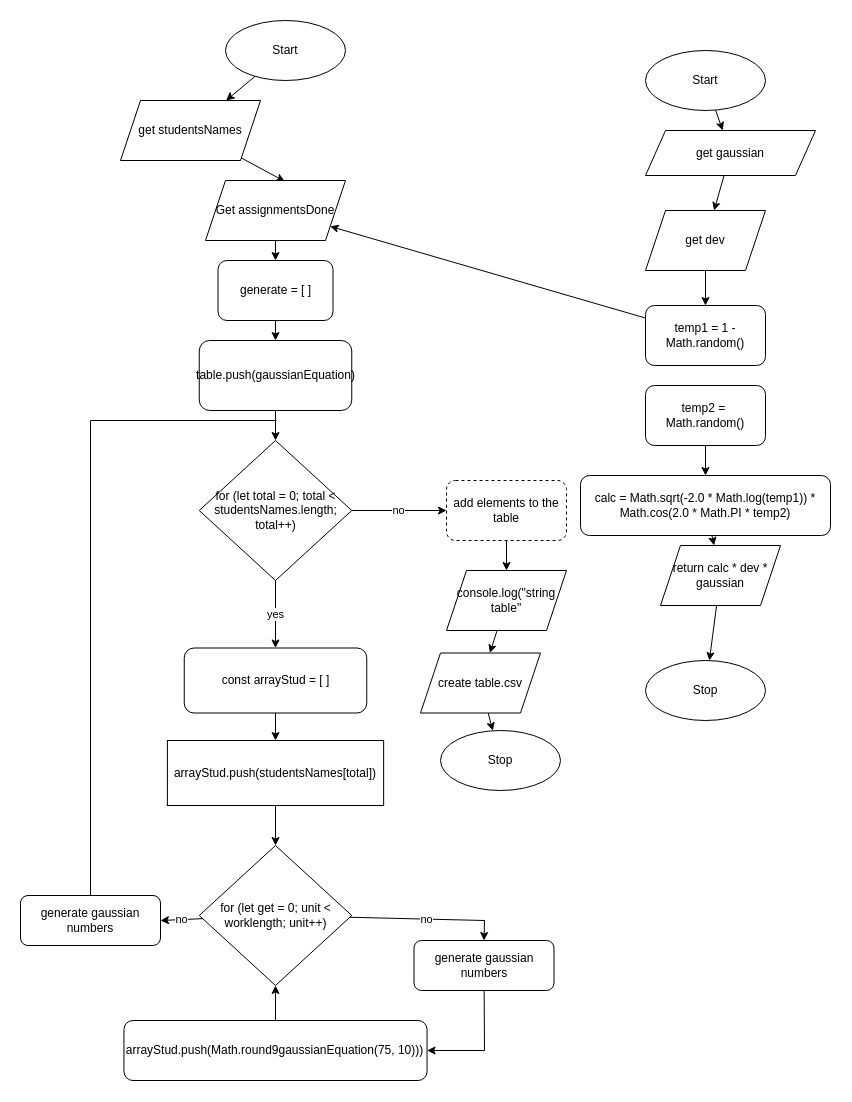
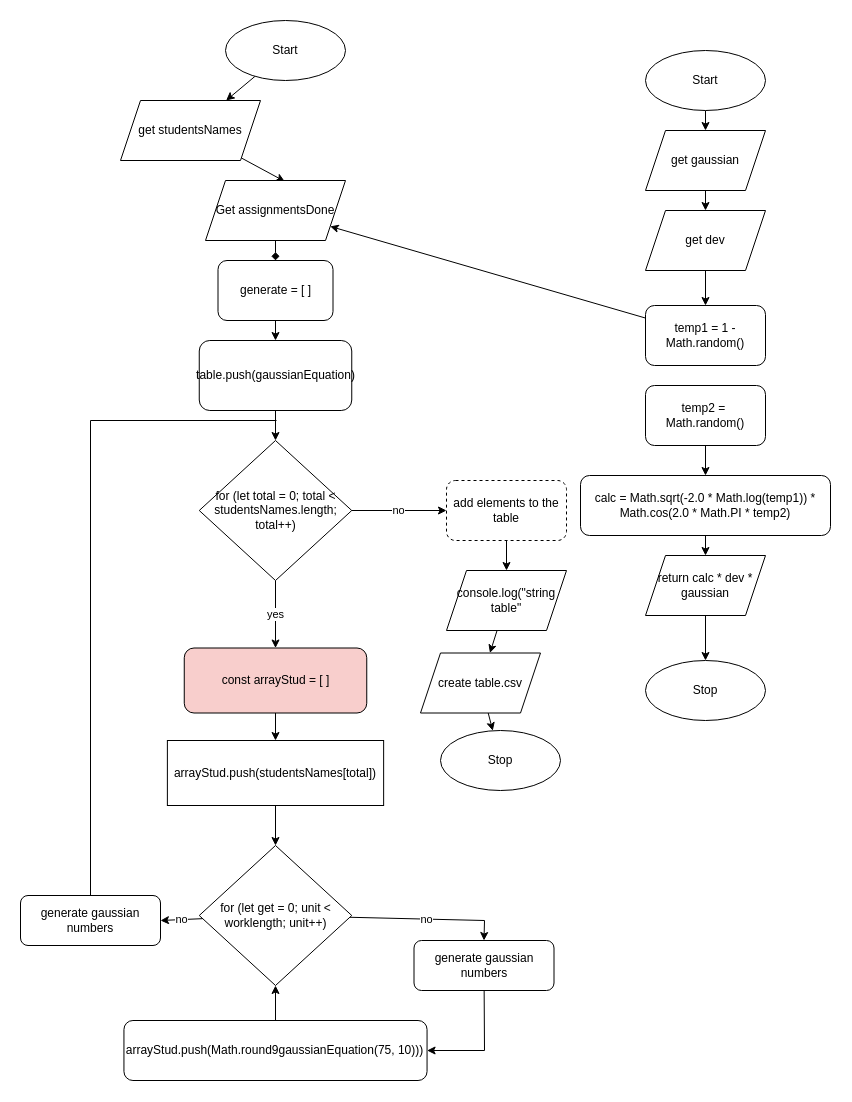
node "get gaussian": size 170x45 -> 120x60
edge "Get assignmentsDone" -> "generate = [ ]": arrowhead classic -> diamond
node "return calc * dev * gaussian": moved (721, 576) -> (706, 586)
node "const arrayStud = [ ]": fillcolor #ffffff -> #f8cecc
